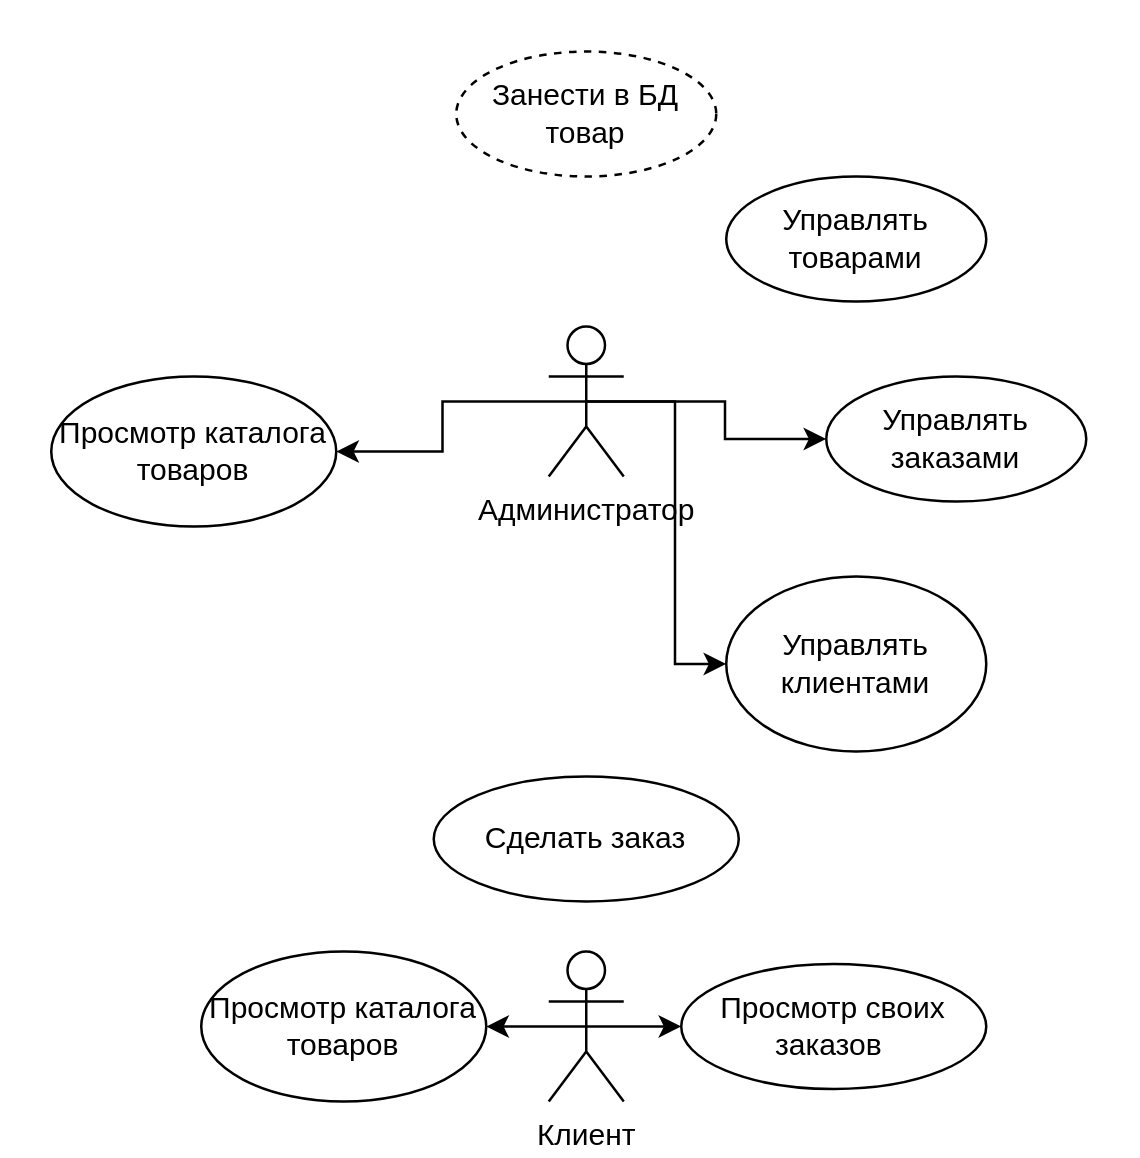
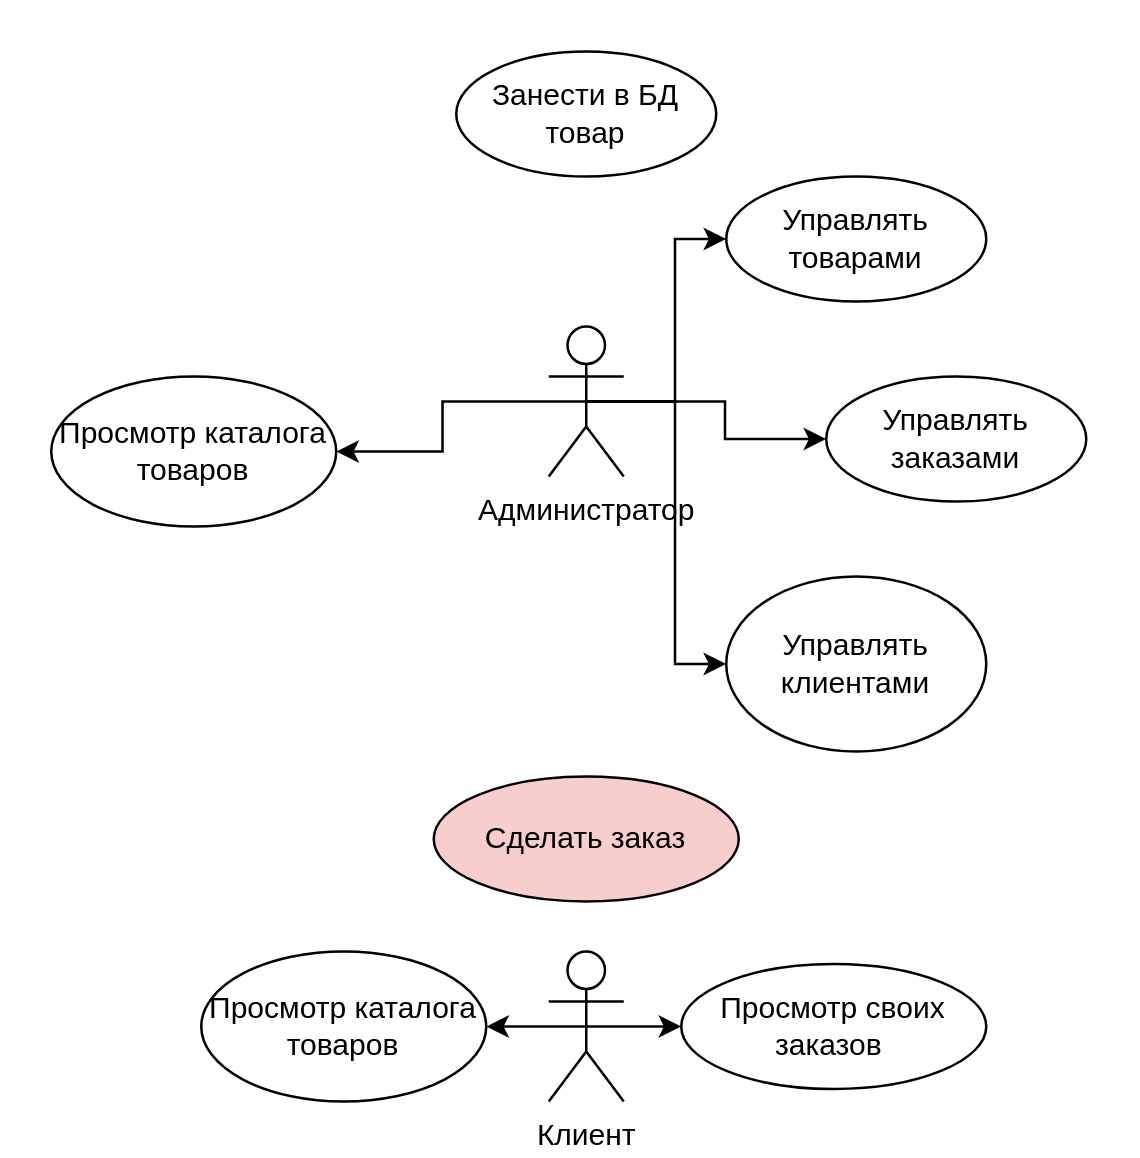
node "Занести в БД товар": style dashed -> solid
edge "Администратор" -> "Управлять товарами": added
node "Сделать заказ": fillcolor #ffffff -> #f8cecc
